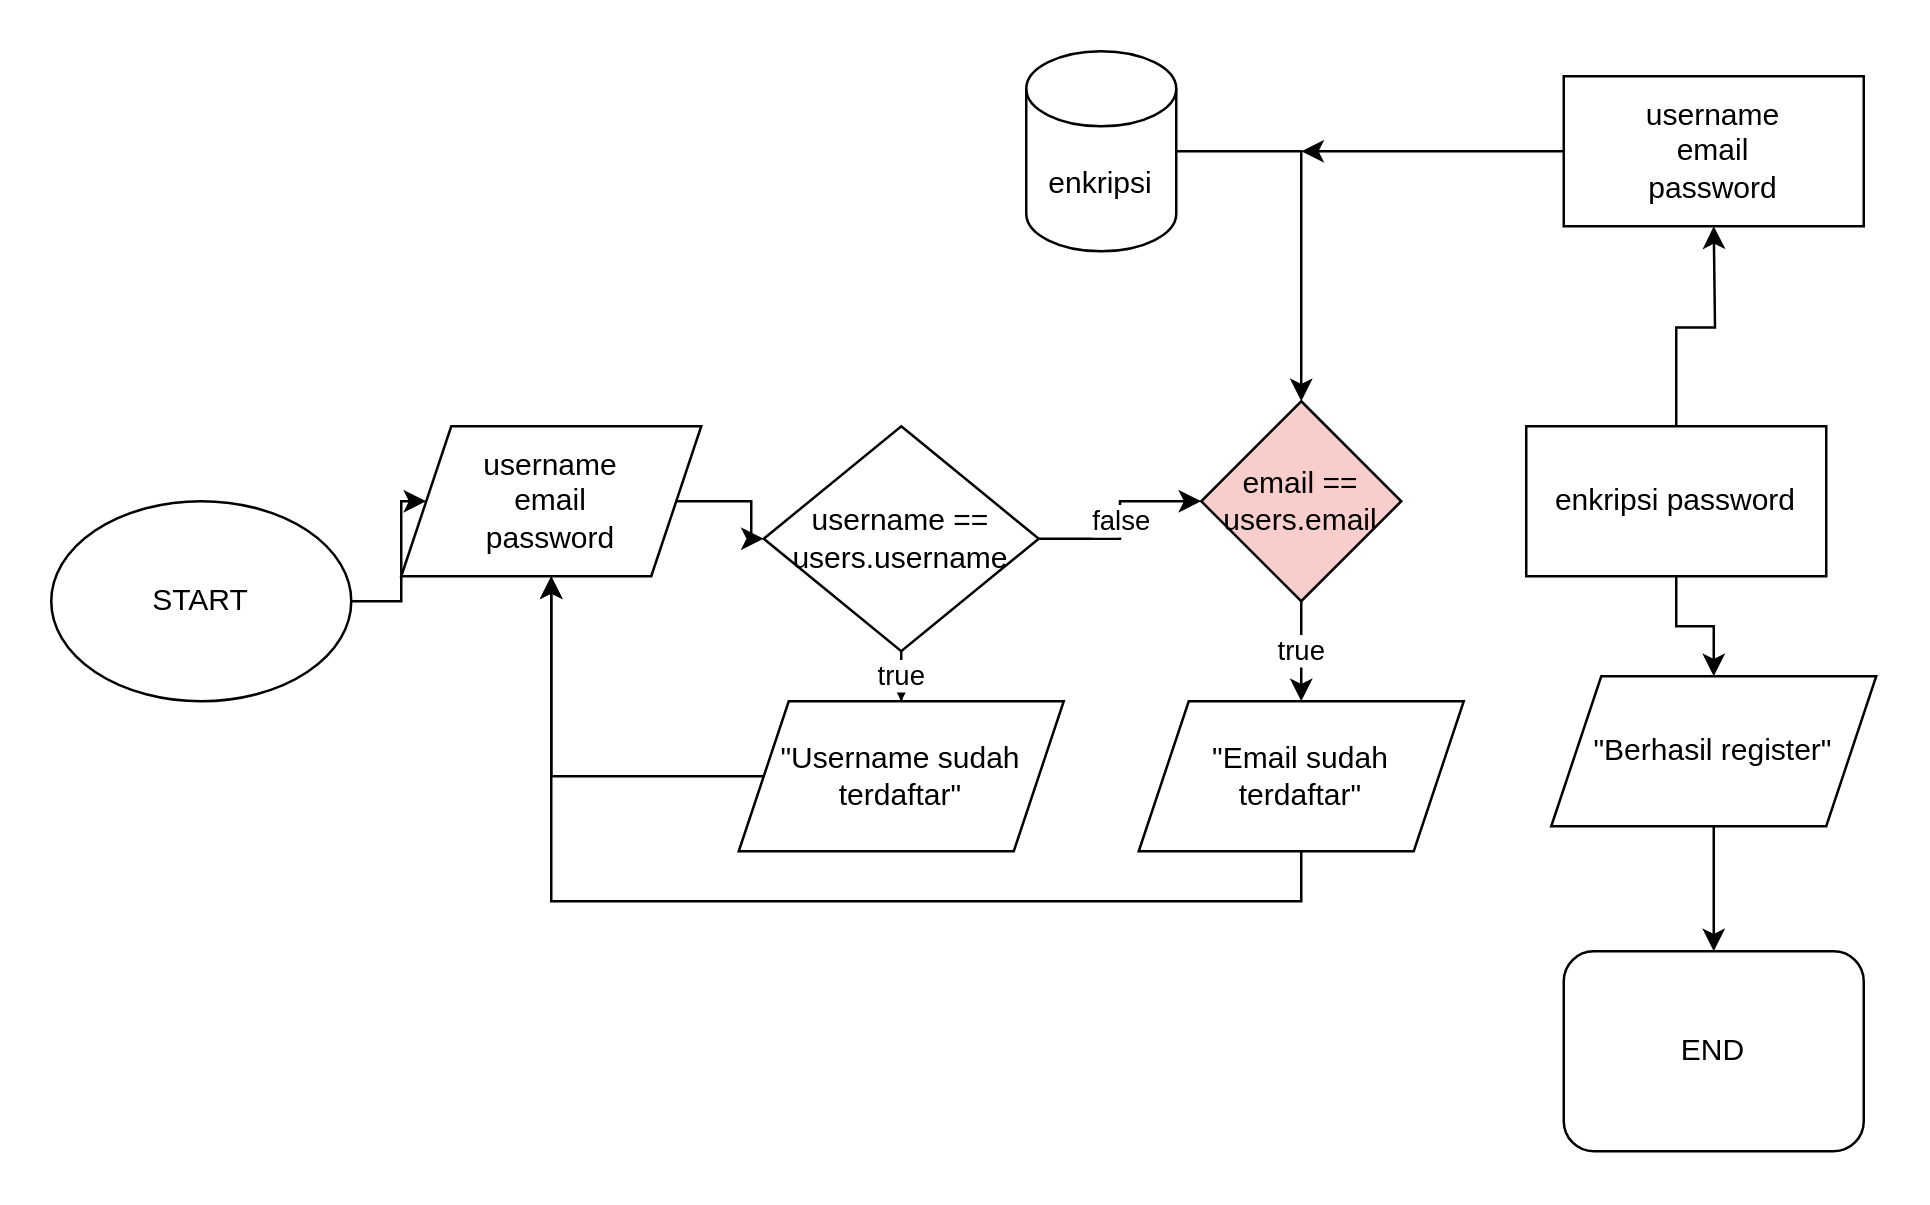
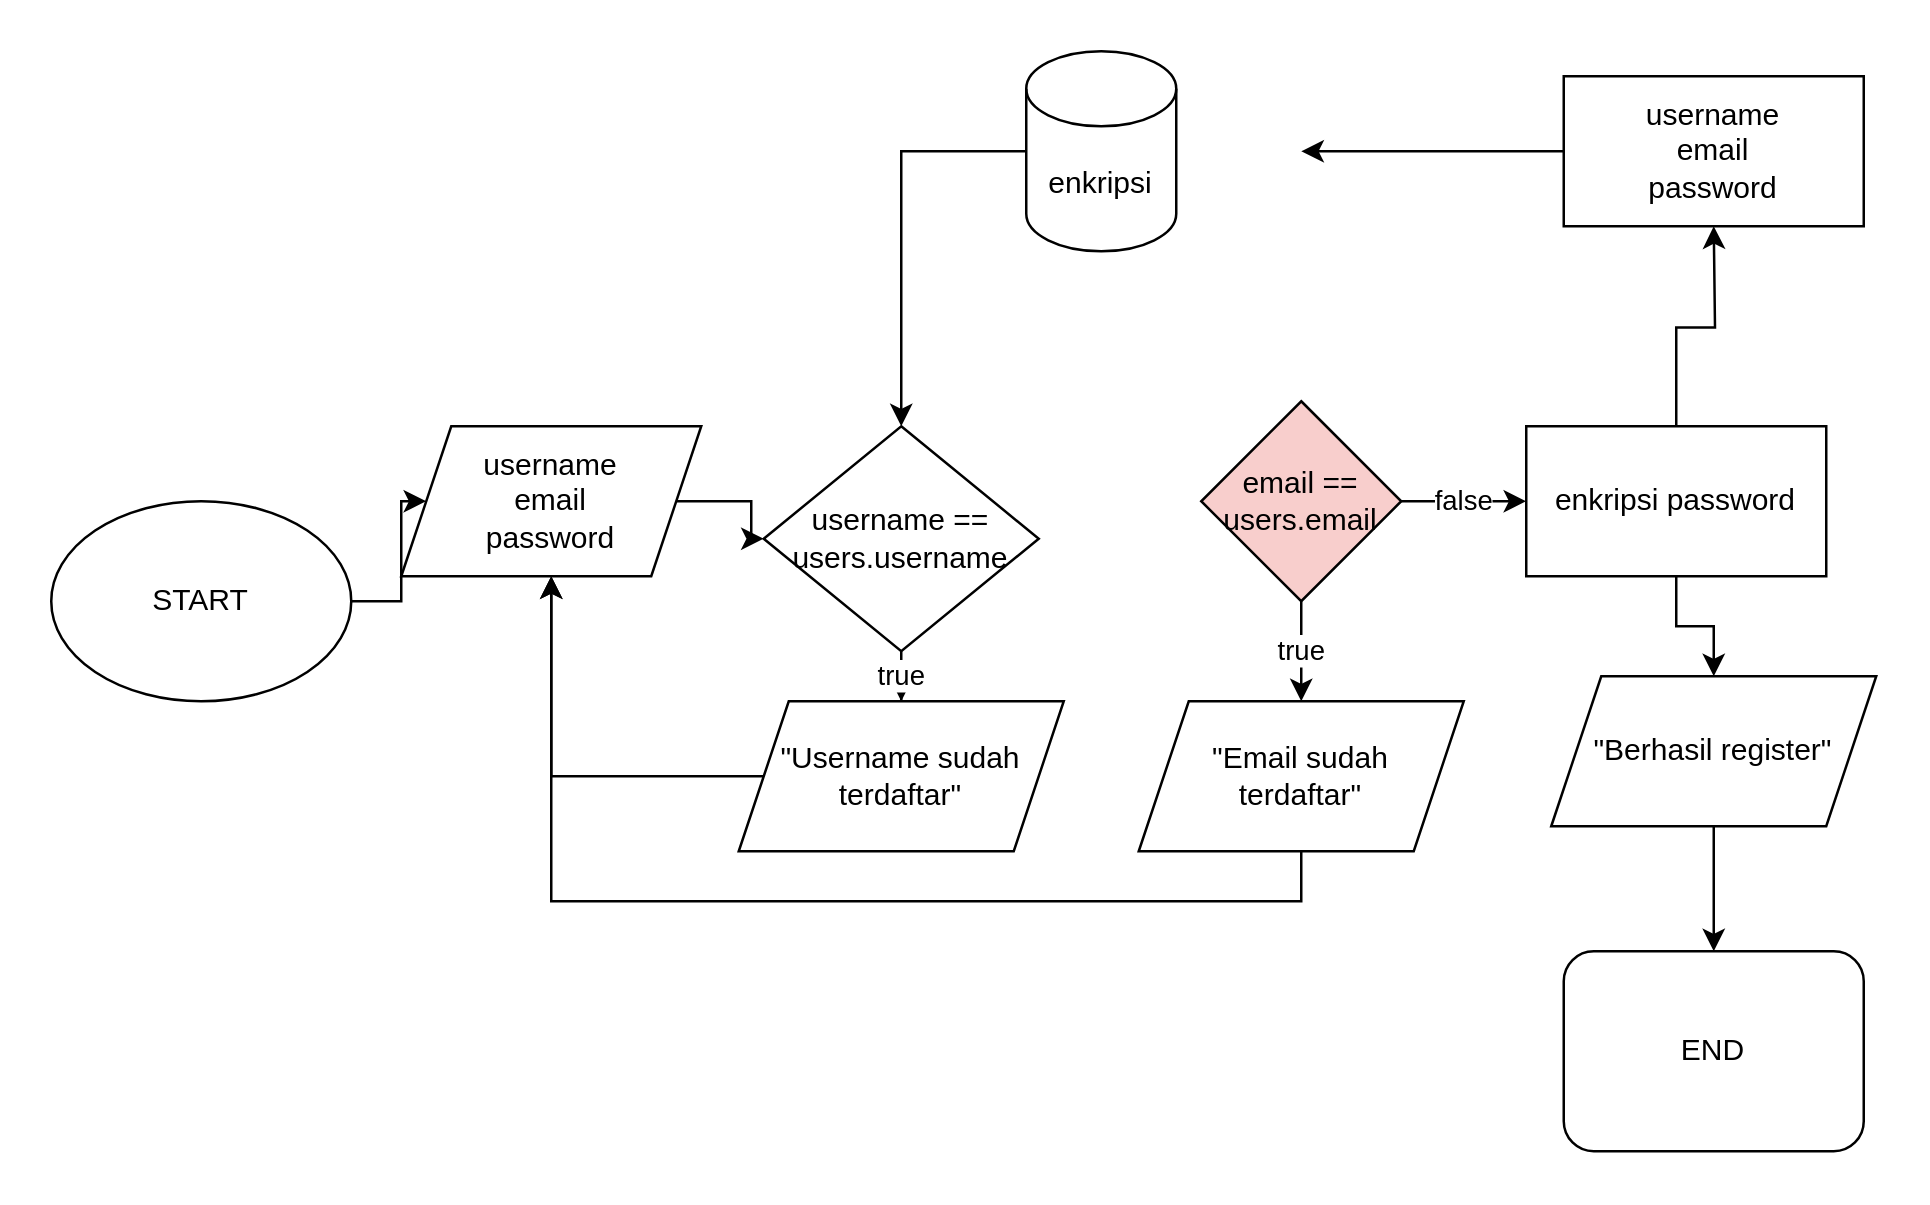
edge "enkripsi" -> "email == users.email": removed
edge "enkripsi" -> "username == users.username": added
edge "email == users.email" -> "enkripsi password": added, label "false"
edge "username == users.username" -> "email == users.email": removed, label "false"
